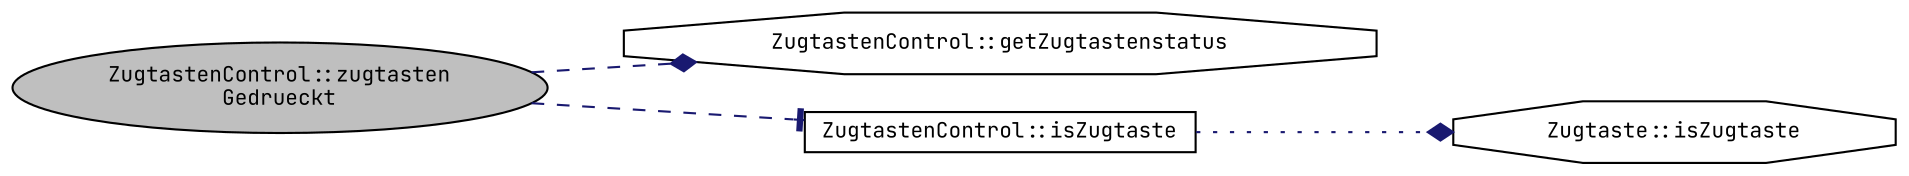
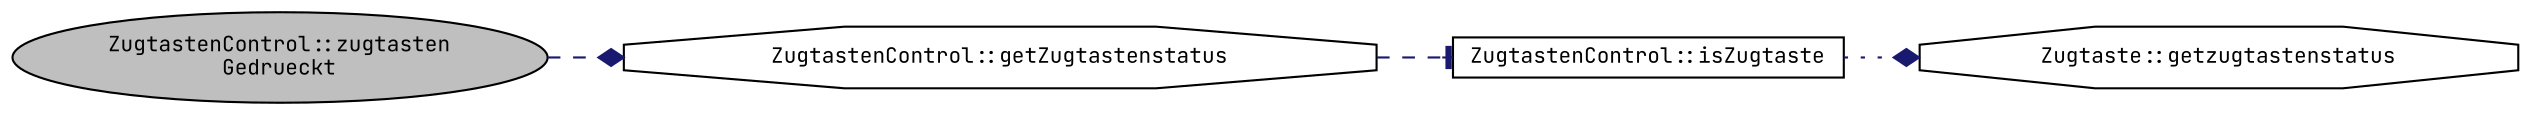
edge "ZugtastenControl::zugtasten Gedrueckt" -> "ZugtastenControl::isZugtaste": now "ZugtastenControl::getZugtastenstatus" -> "ZugtastenControl::isZugtaste"
node "Zugtaste::isZugtaste": label "Zugtaste::isZugtaste" -> "Zugtaste::getzugtastenstatus"
